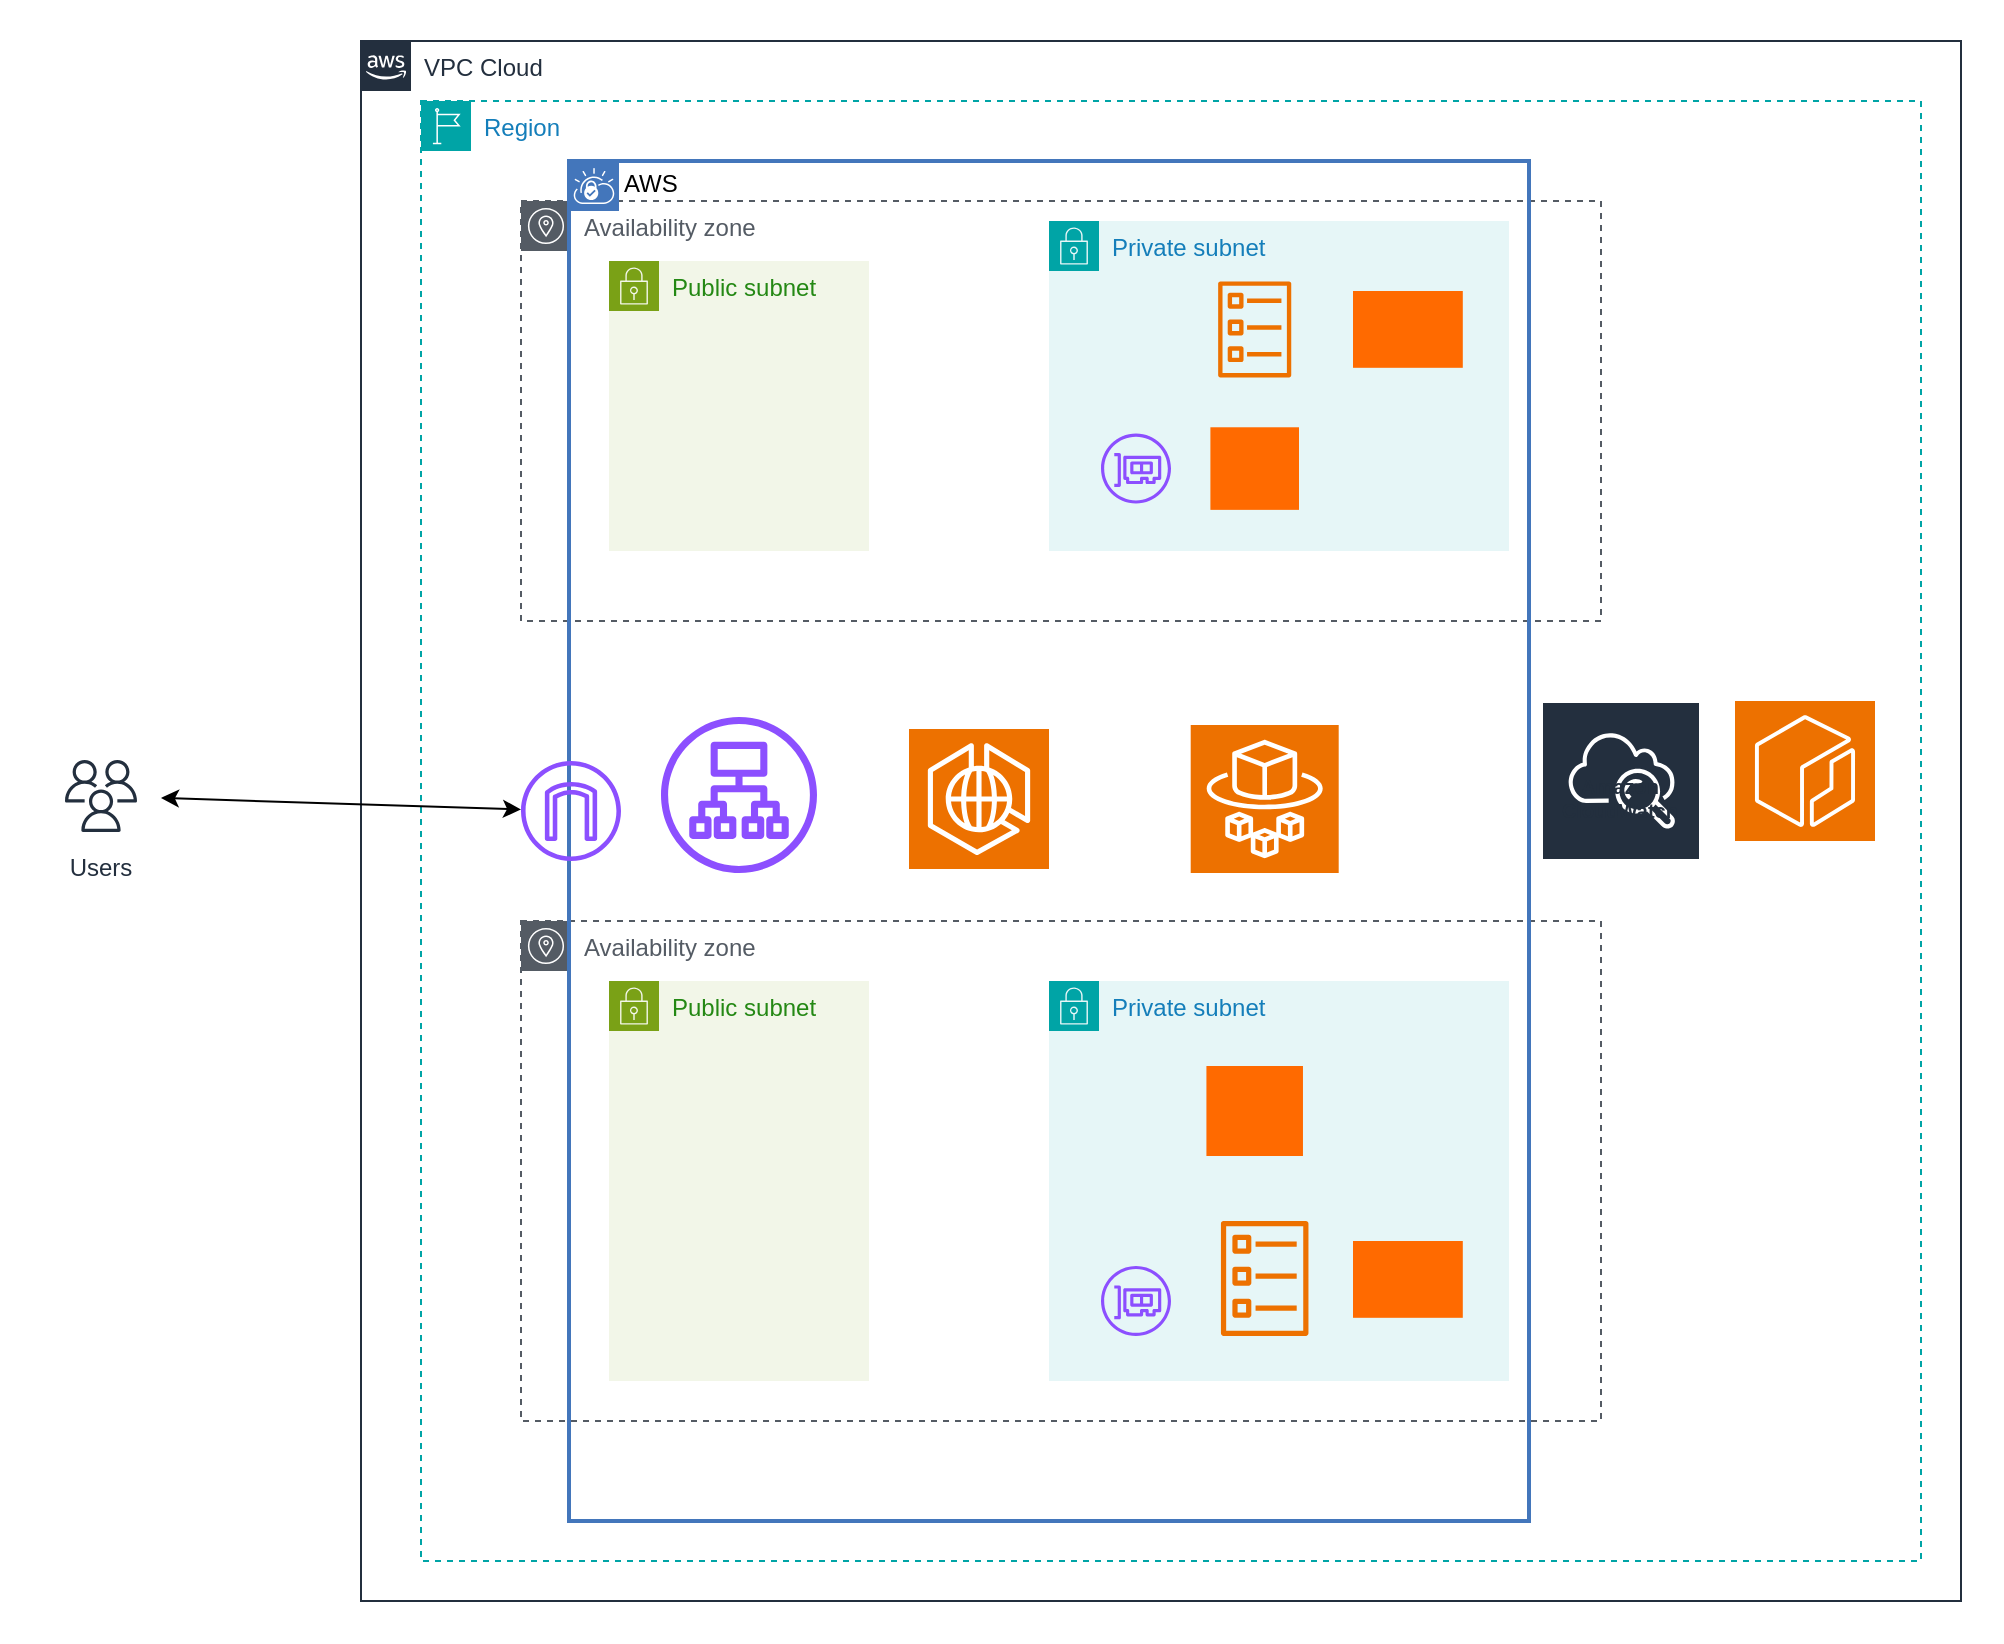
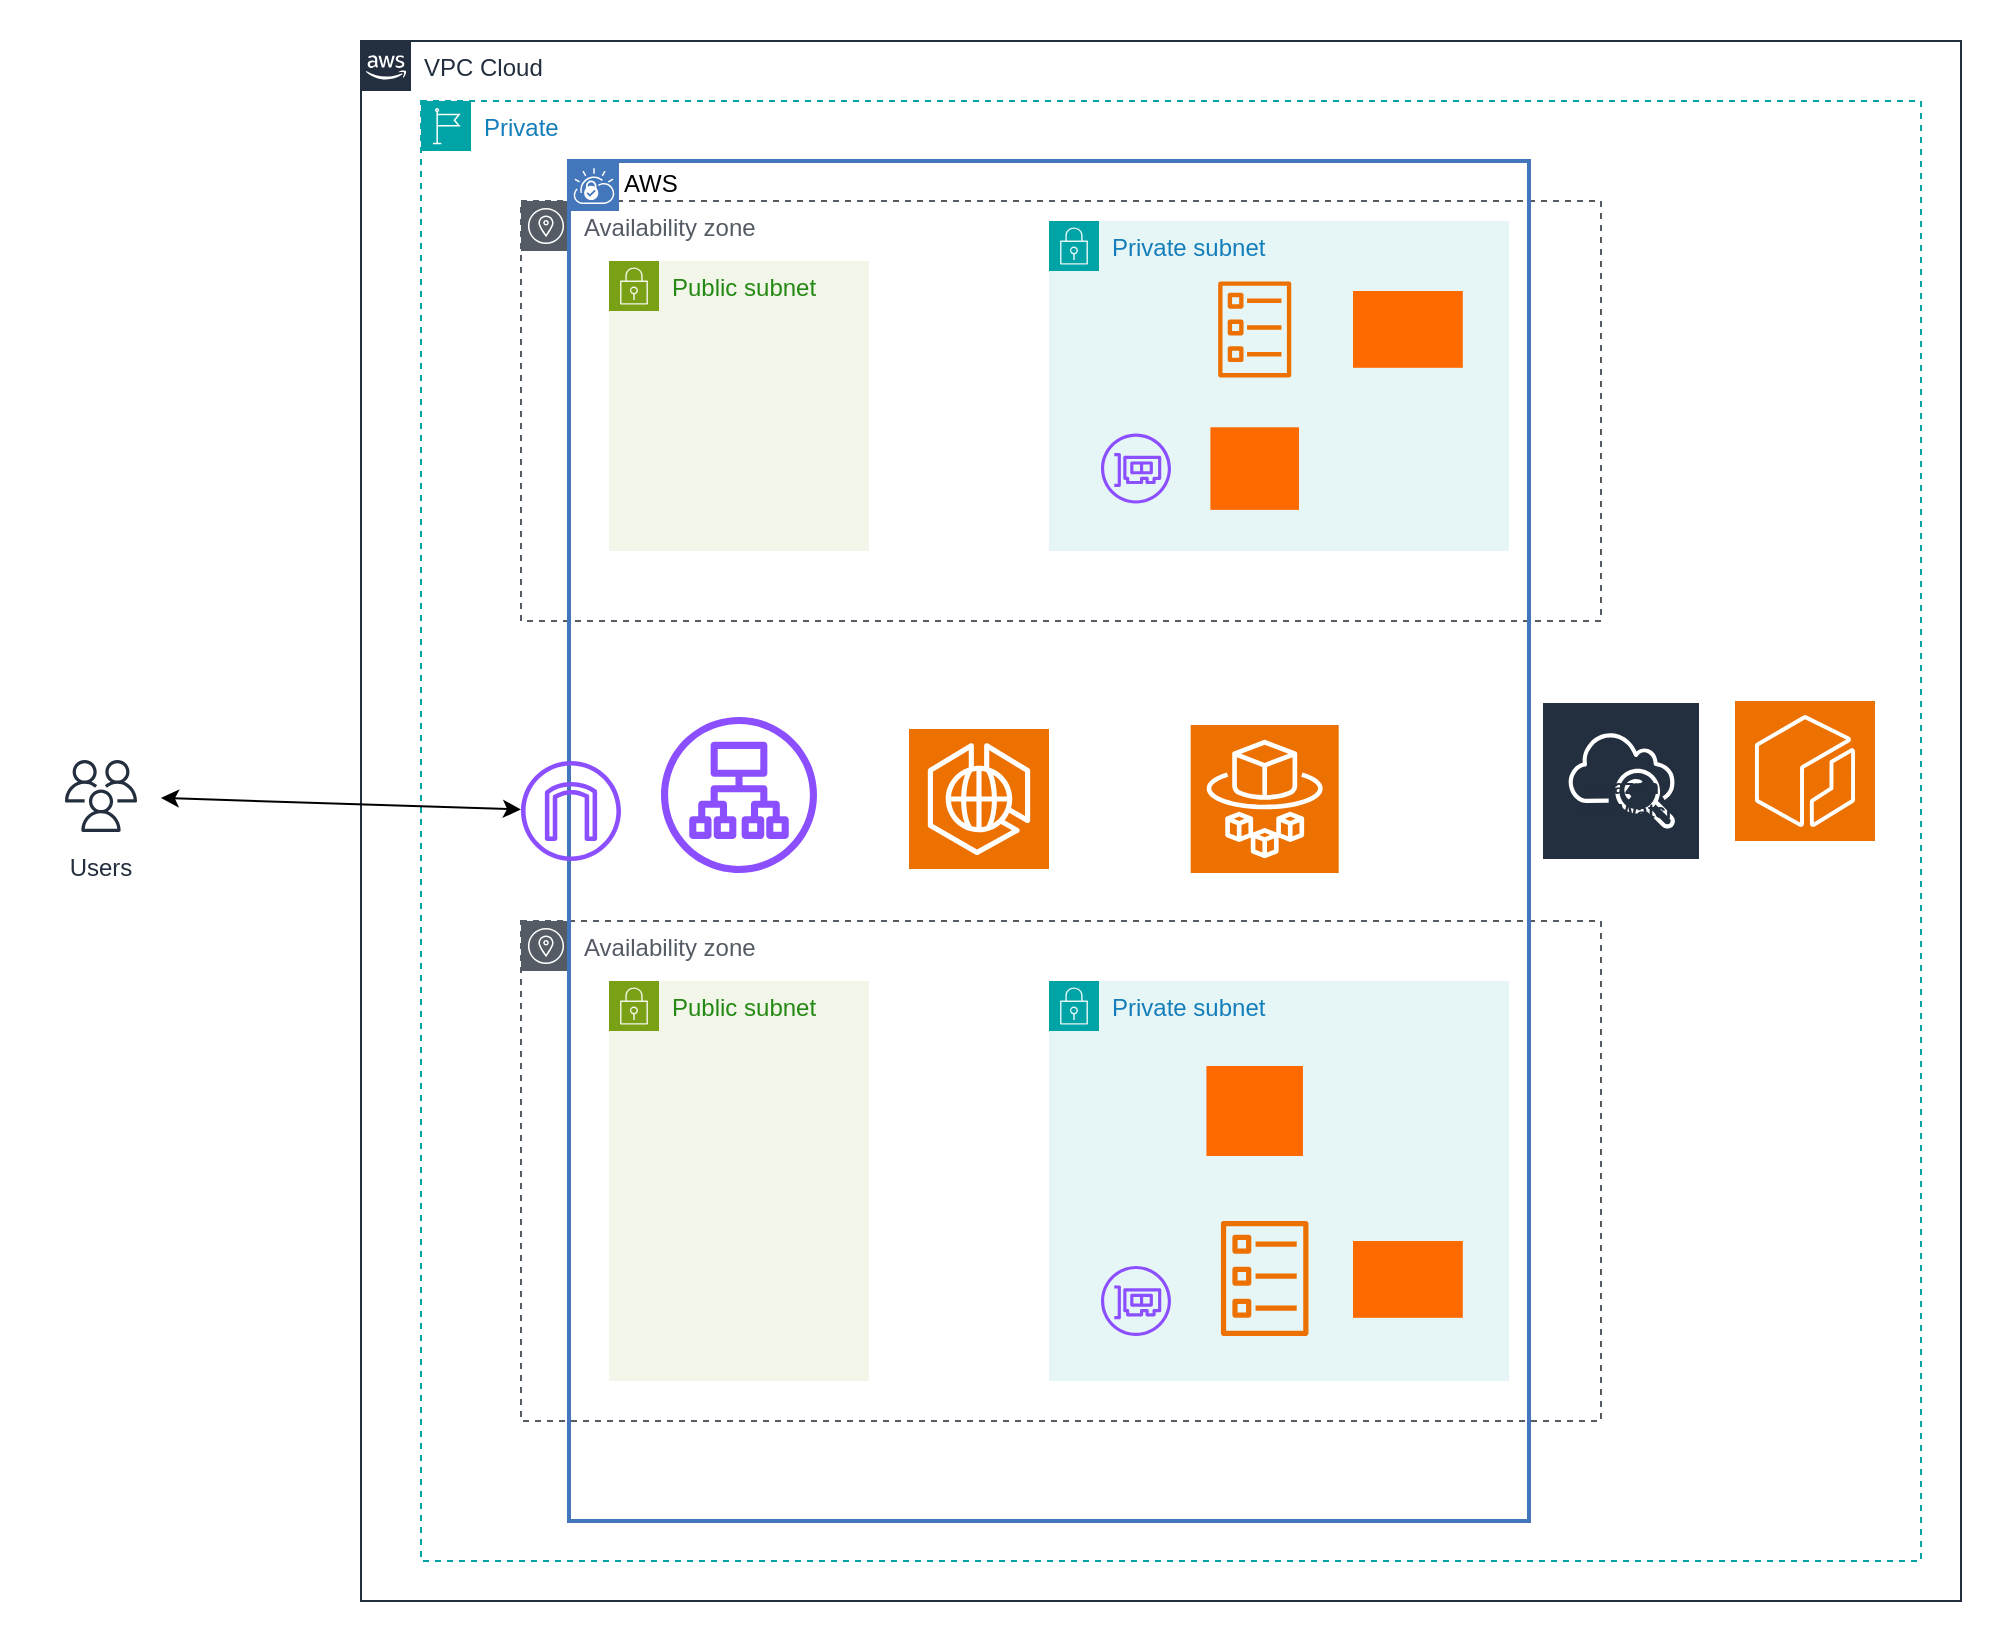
node "Region": label "Region" -> "Private"
